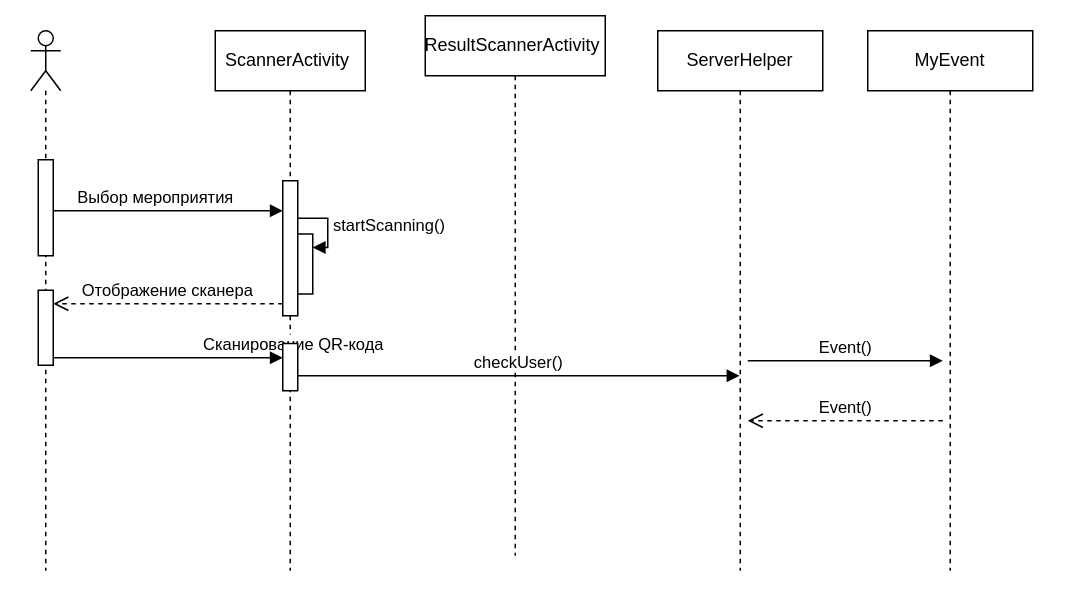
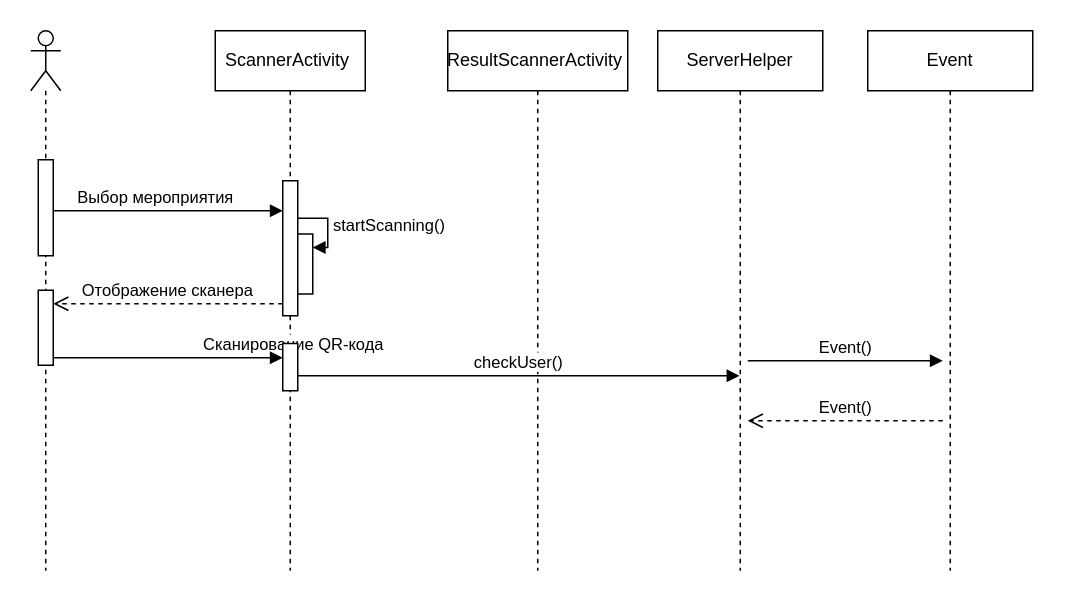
node "MyEvent": label "MyEvent" -> "Event"
node "ResultScannerActivity": moved (515, 286) -> (538, 301)
